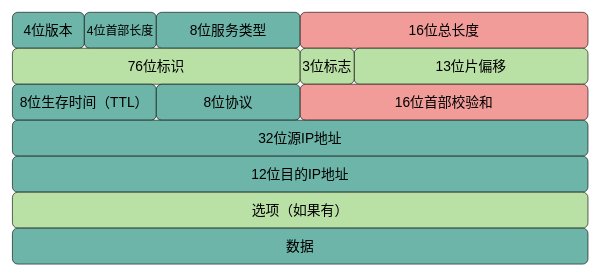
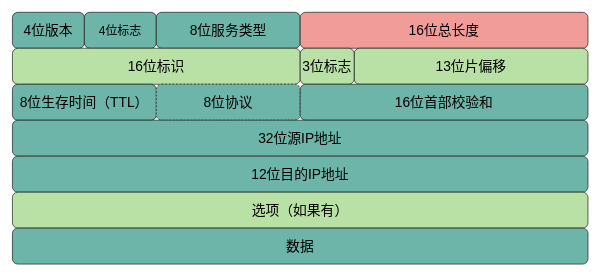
node "4位首部长度": label "4位首部长度" -> "4位标志"
node "76位标识": label "76位标识" -> "16位标识"
node "8位协议": style solid -> dashed
node "16位首部校验和": fillcolor #f19c99 -> #6db5a8
